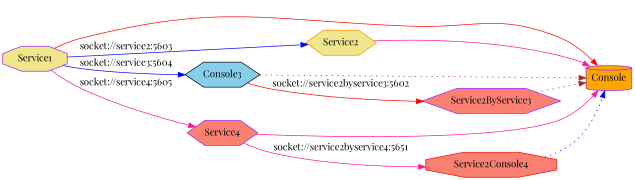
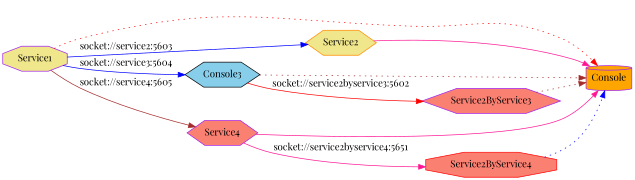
edge "Service1" -> "Console": style solid -> dotted
edge "Service1" -> "Service4": color deeppink -> brown
node "Service2Console4": label "Service2Console4" -> "Service2ByService4"
